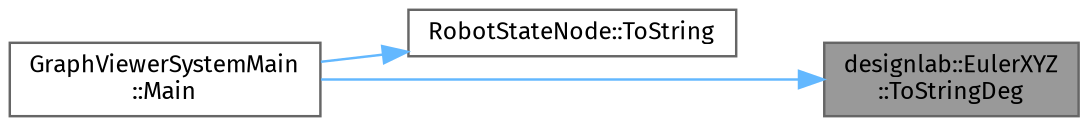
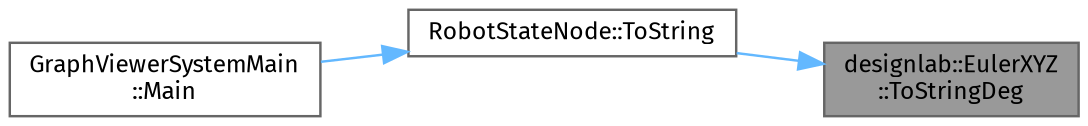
edge "GraphViewerSystemMain ::Main" -> "designlab::EulerXYZ ::ToStringDeg": now "RobotStateNode::ToString" -> "designlab::EulerXYZ ::ToStringDeg"
